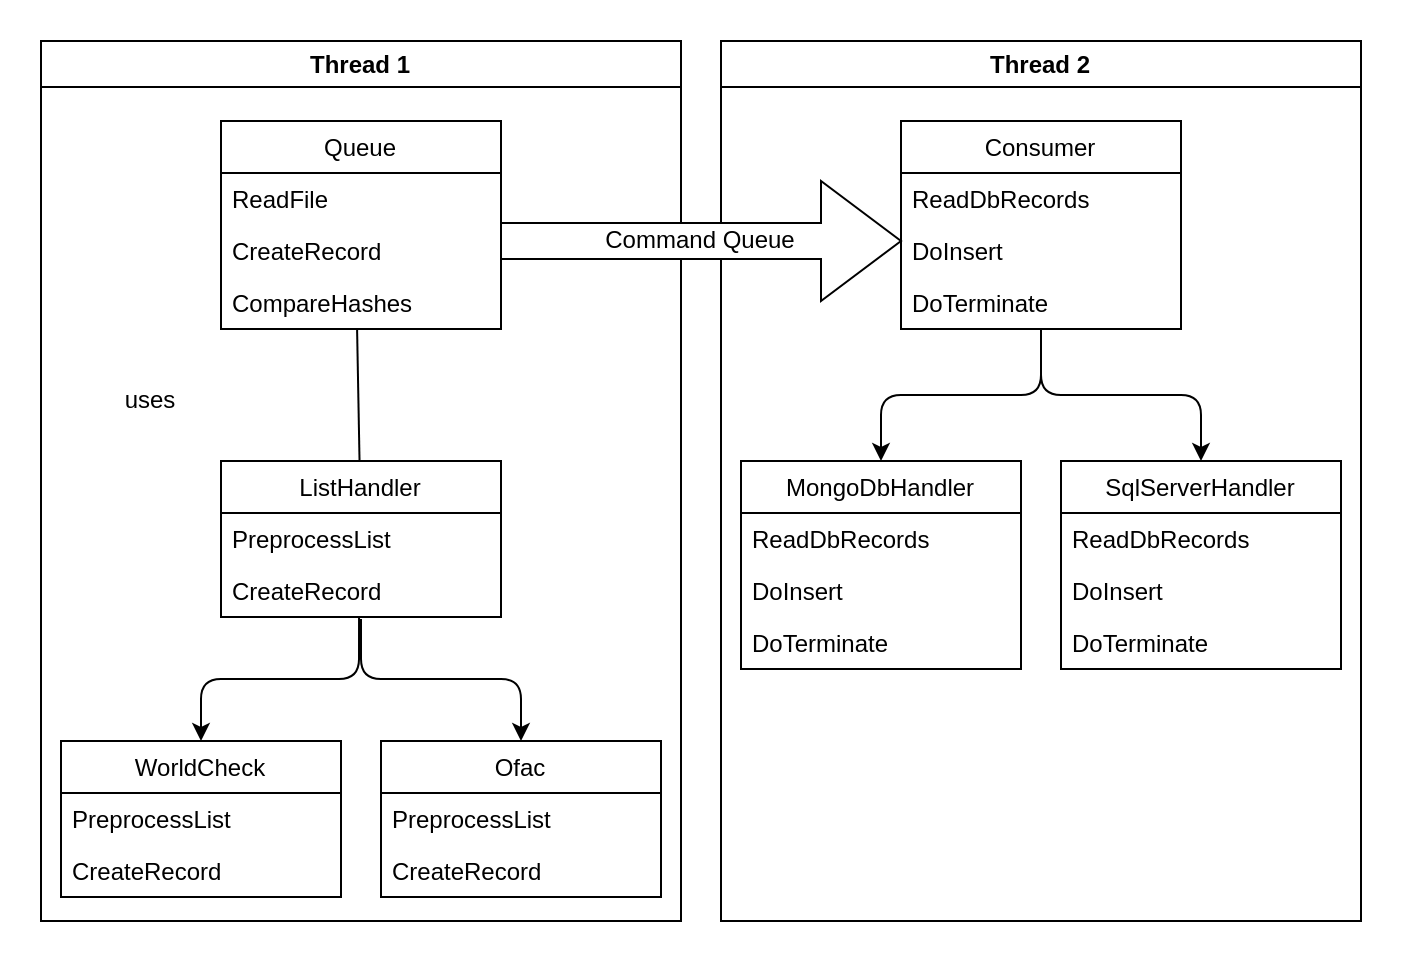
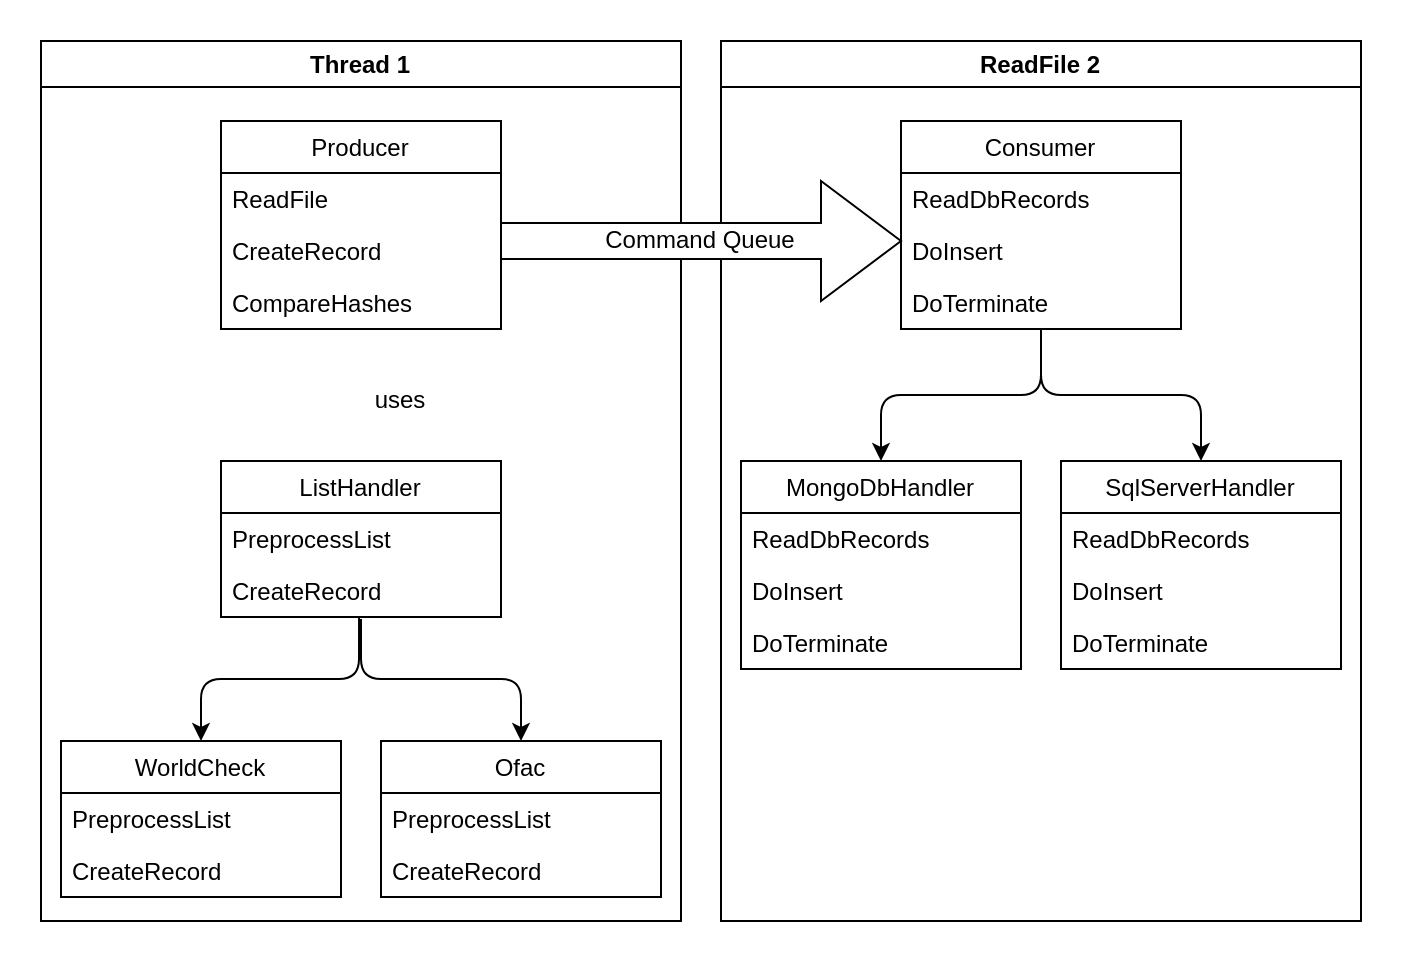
node "Thread 2": label "Thread 2" -> "ReadFile 2"
node "Queue": label "Queue" -> "Producer"
edge "CompareHashes" -- "ListHandler": removed
node "uses": moved (151, 401) -> (401, 401)
